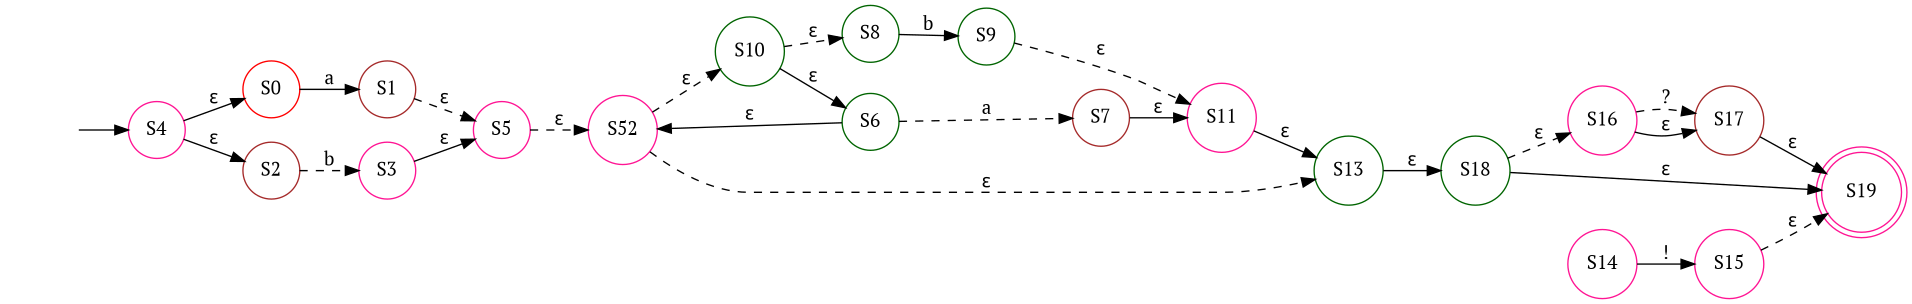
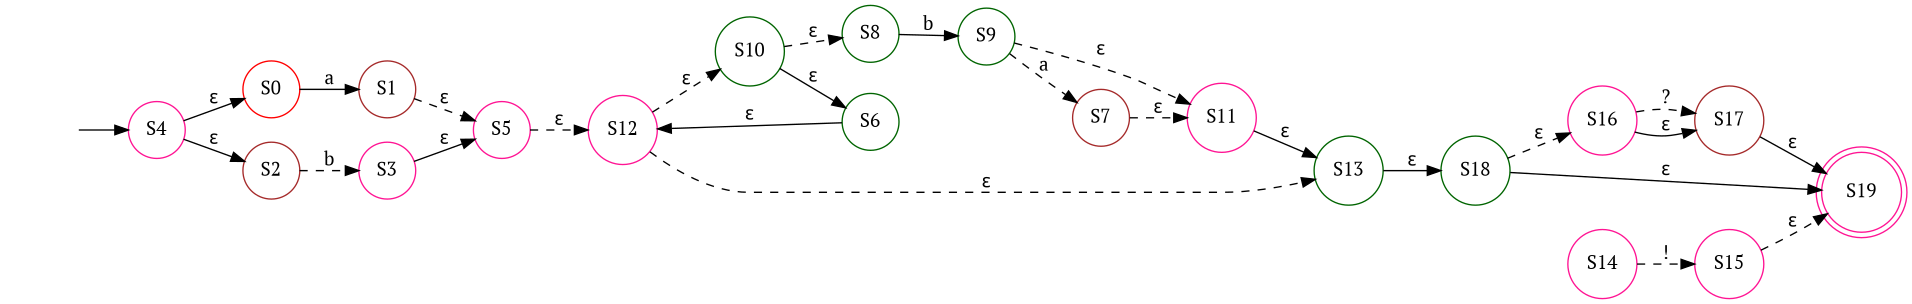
edge "S7" -> "S11": style solid -> dashed
edge "S6" -> "S7": now "S9" -> "S7"
node "S52": label "S52" -> "S12"
edge "S14" -> "S15": style solid -> dashed
